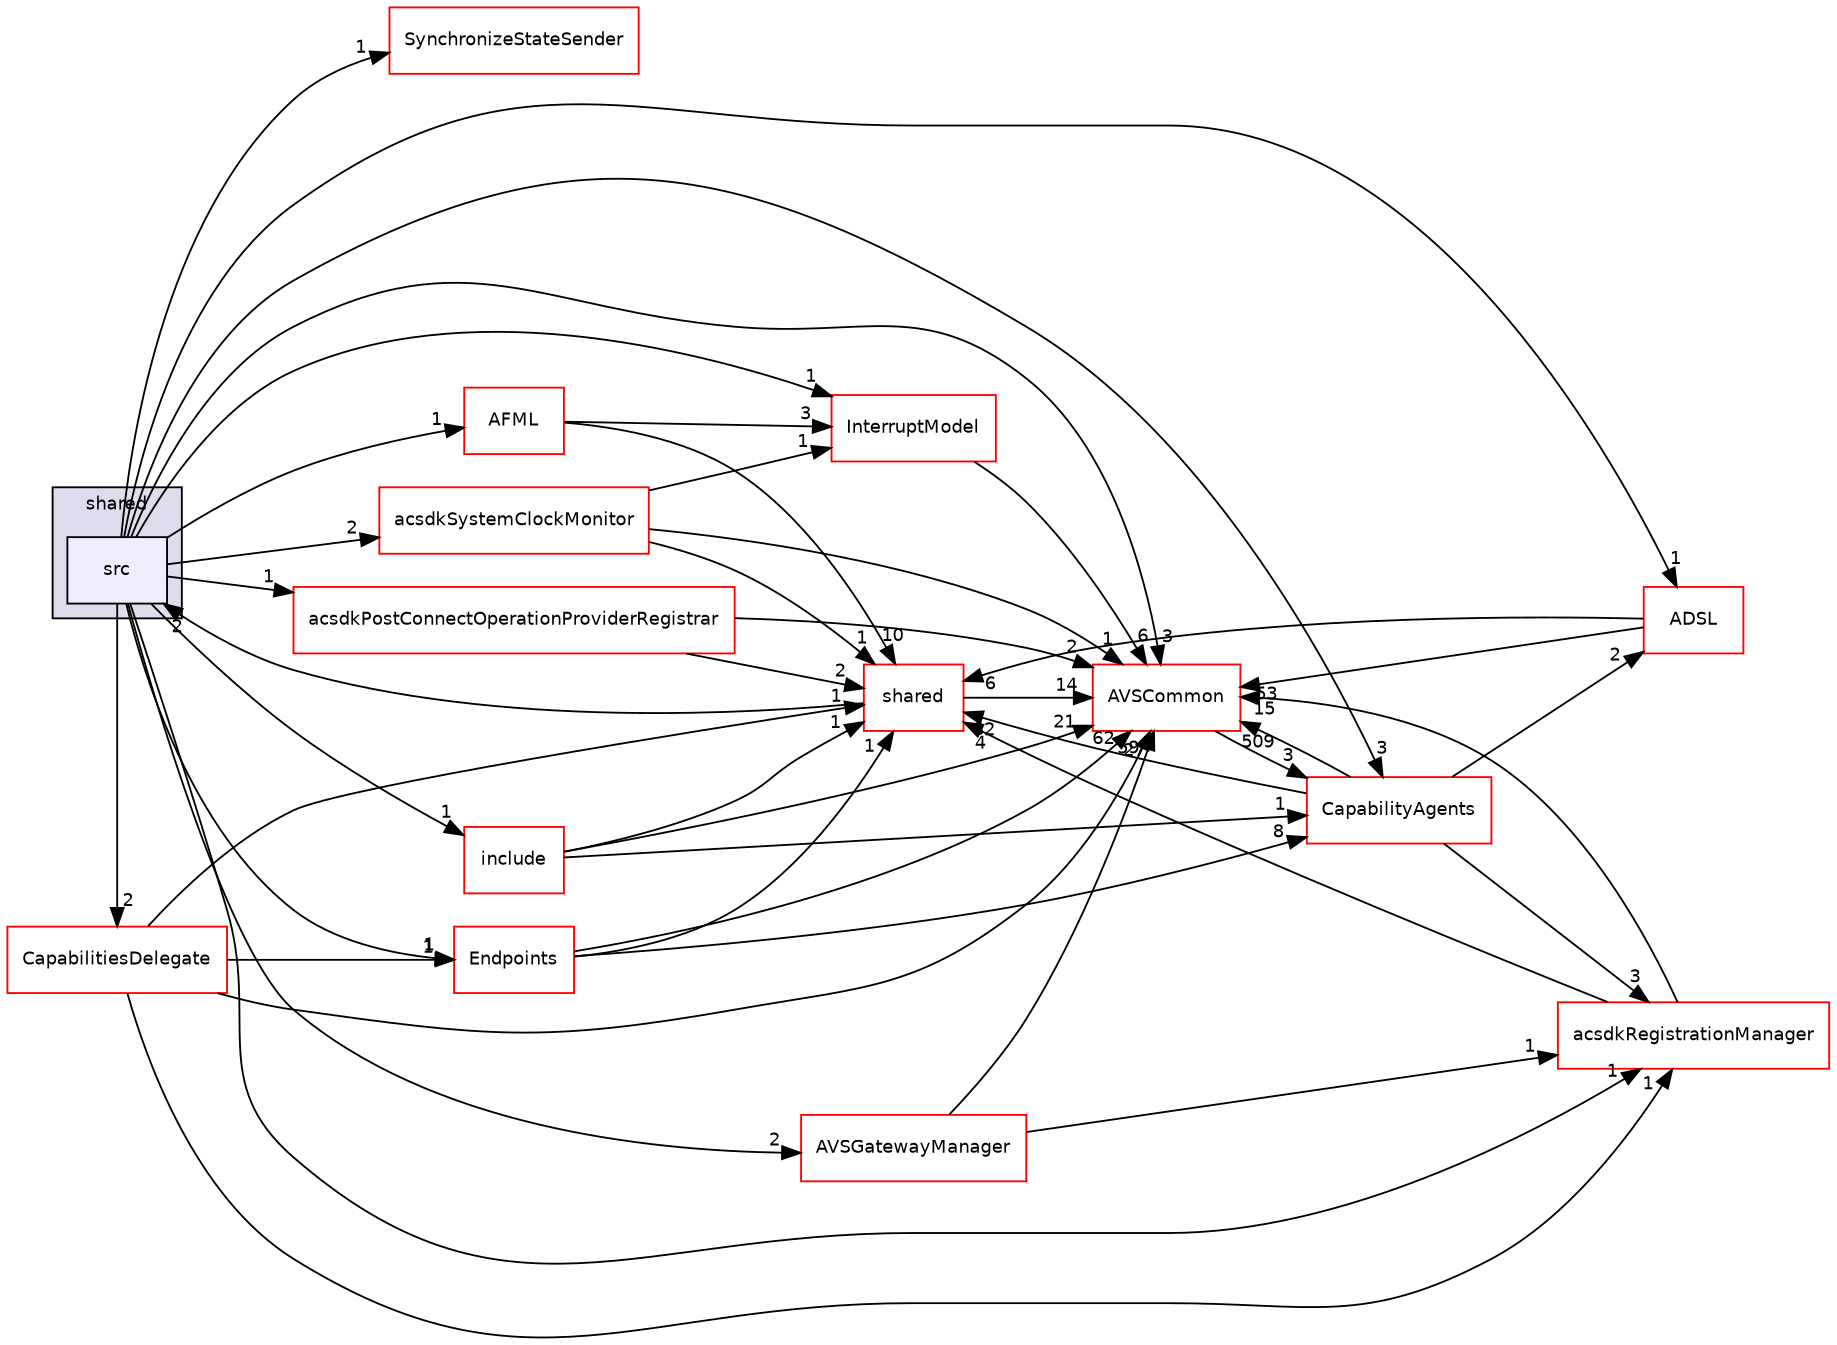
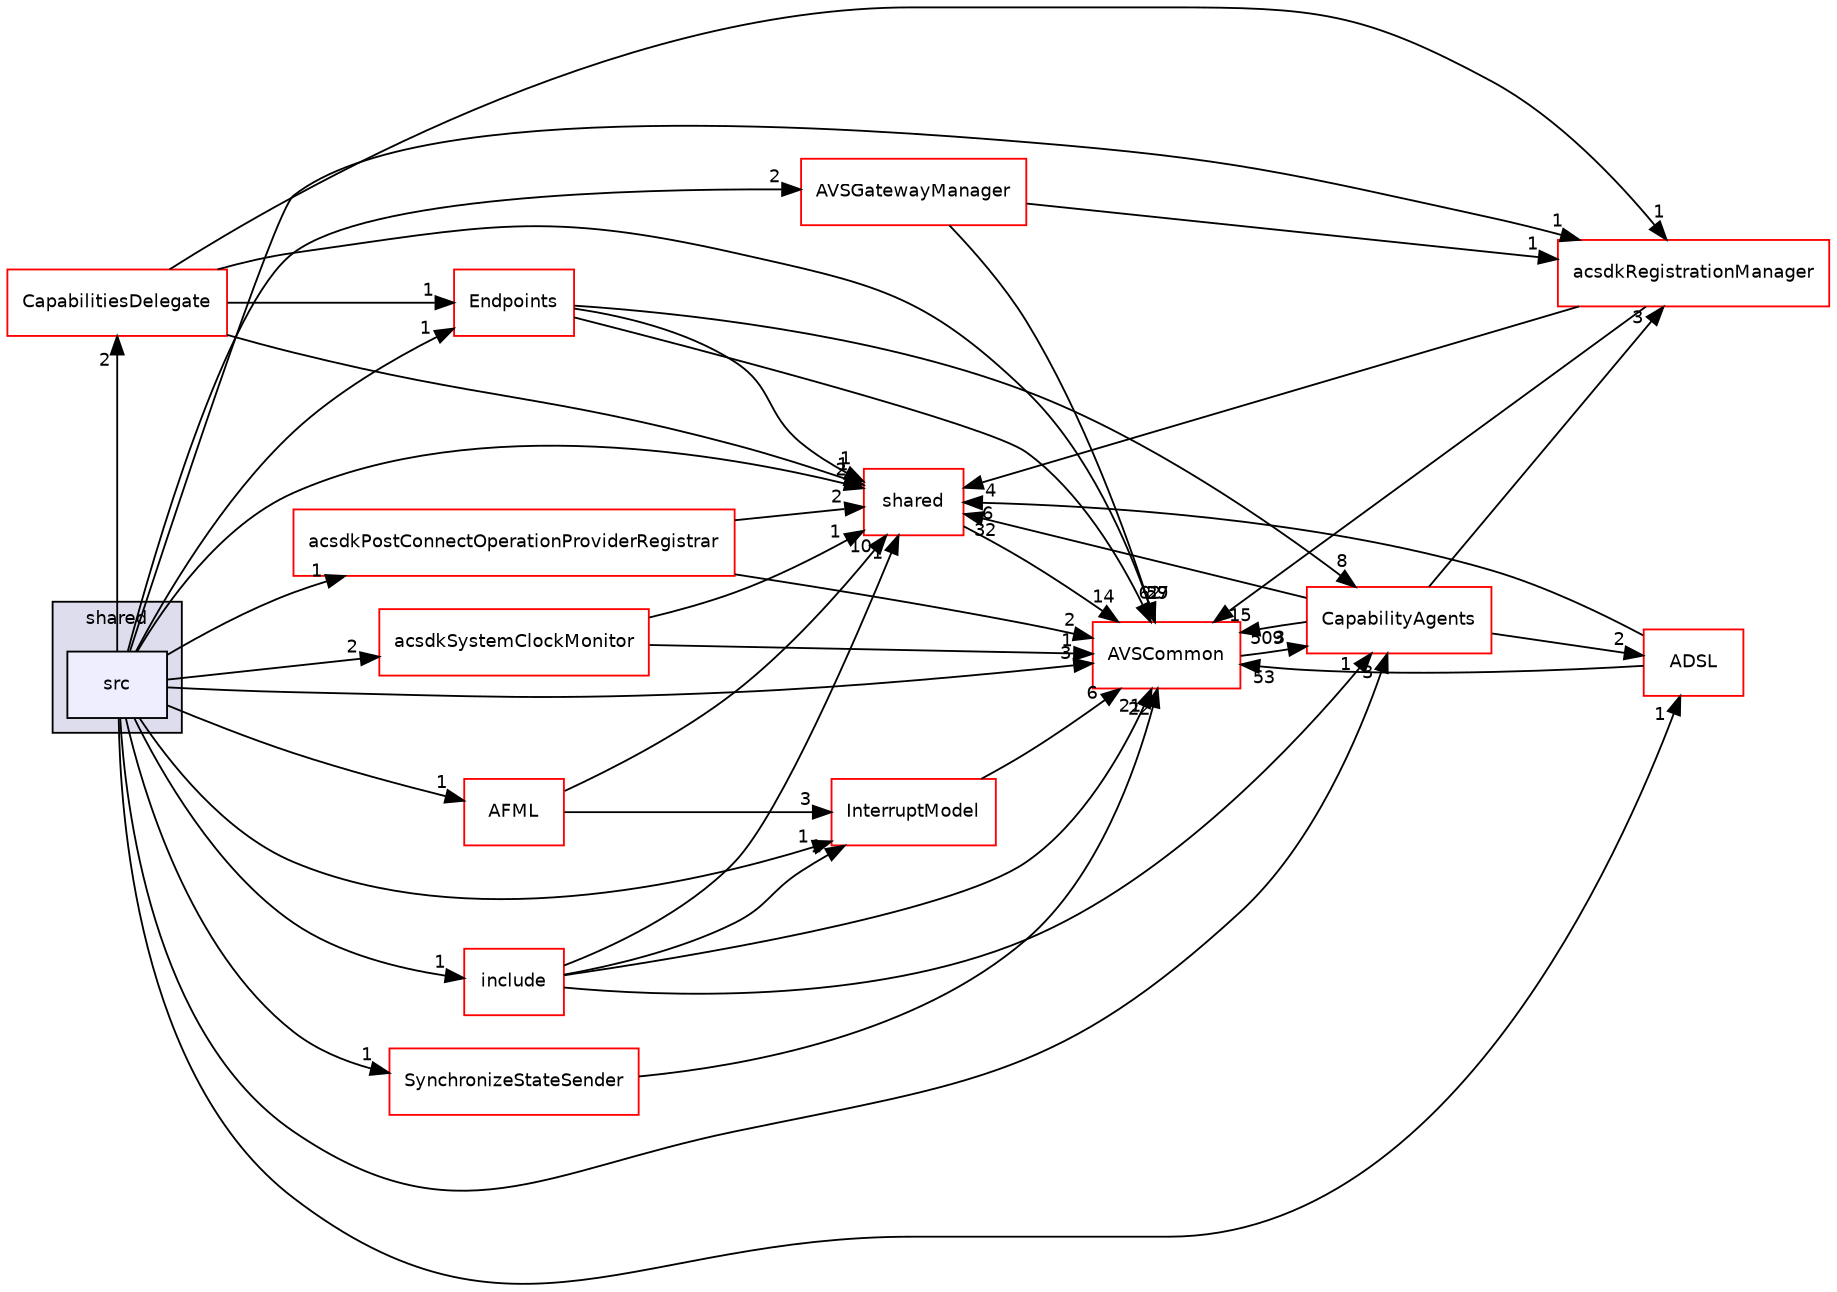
edge "acsdkSystemClockMonitor" -> "InterruptModel": now "include" -> "InterruptModel"
edge "shared" -> "src": reversed
edge "SynchronizeStateSender" -> "AVSCommon": added
